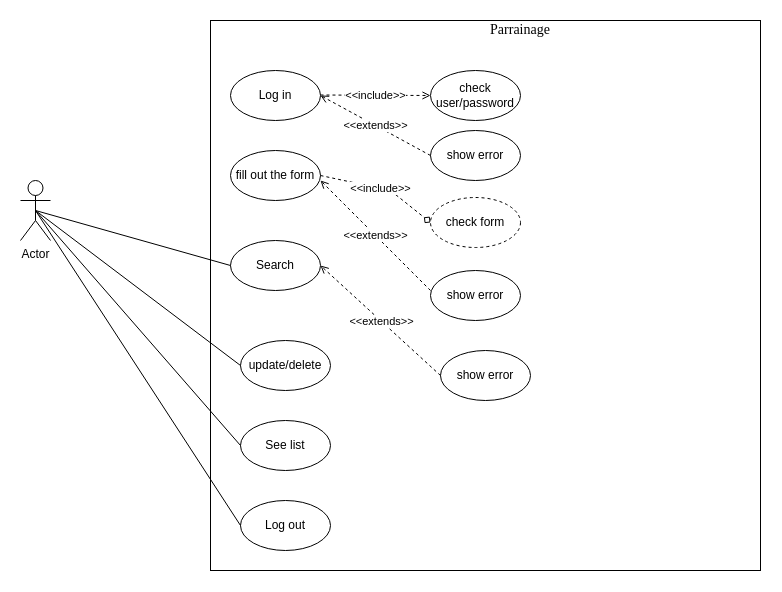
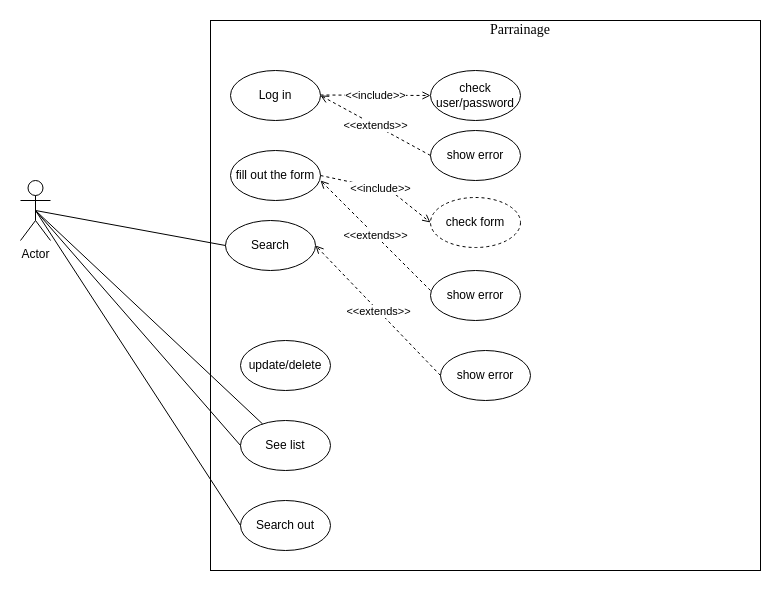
edge "fill out the form" -> "check form": arrowhead diamond -> open
node "Search": moved (276, 266) -> (271, 246)
edge "Actor" -- "update/delete": now "Actor" -- "See list"
node "Log out": label "Log out" -> "Search out"
